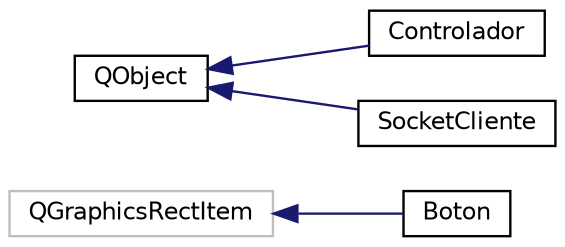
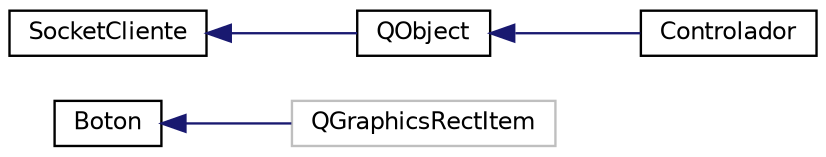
edge "SocketCliente" -> "QObject": reversed
edge "Boton" -> "QGraphicsRectItem": reversed
